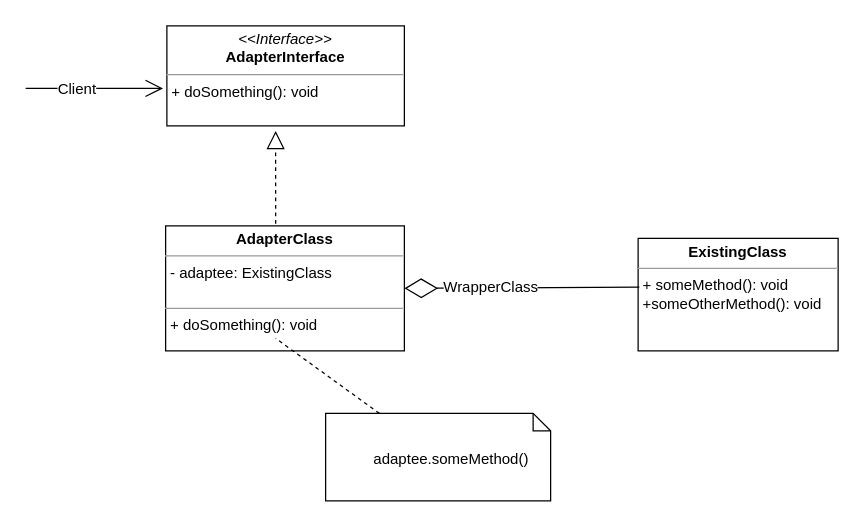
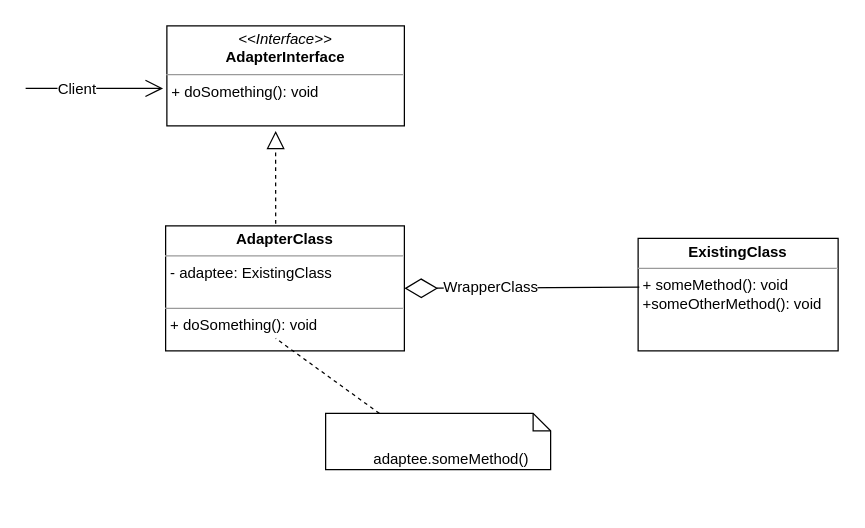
node "adaptee.someMethod()": size 225x88 -> 225x56
